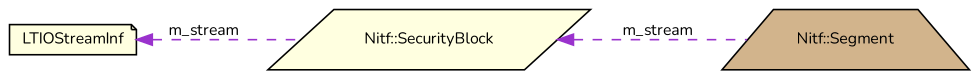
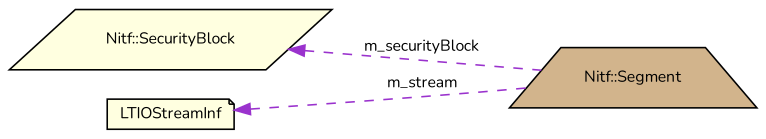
edge "Nitf::Segment" -> "Nitf::SecurityBlock": label " m_stream" -> " m_securityBlock"
edge "Nitf::SecurityBlock" -> "LTIOStreamInf": now "Nitf::Segment" -> "LTIOStreamInf"
